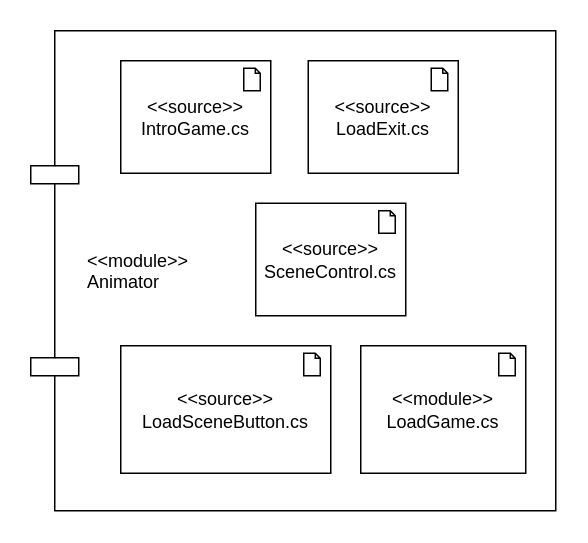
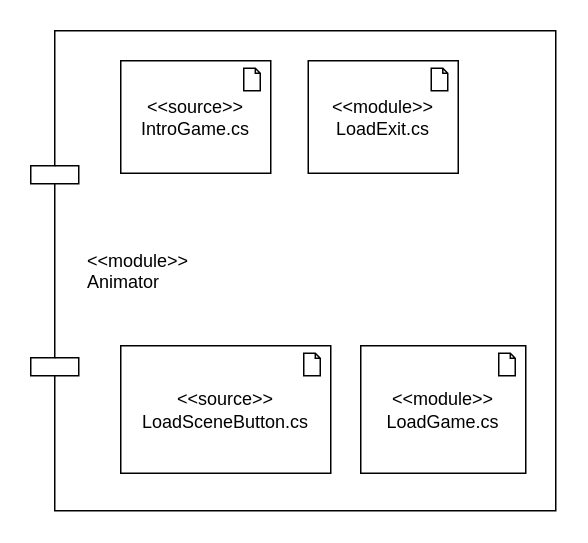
node "<<source>> LoadExit.cs": label "<<source>> LoadExit.cs" -> "<<module>> LoadExit.cs"
node "<<source>> SceneControl.cs": removed
